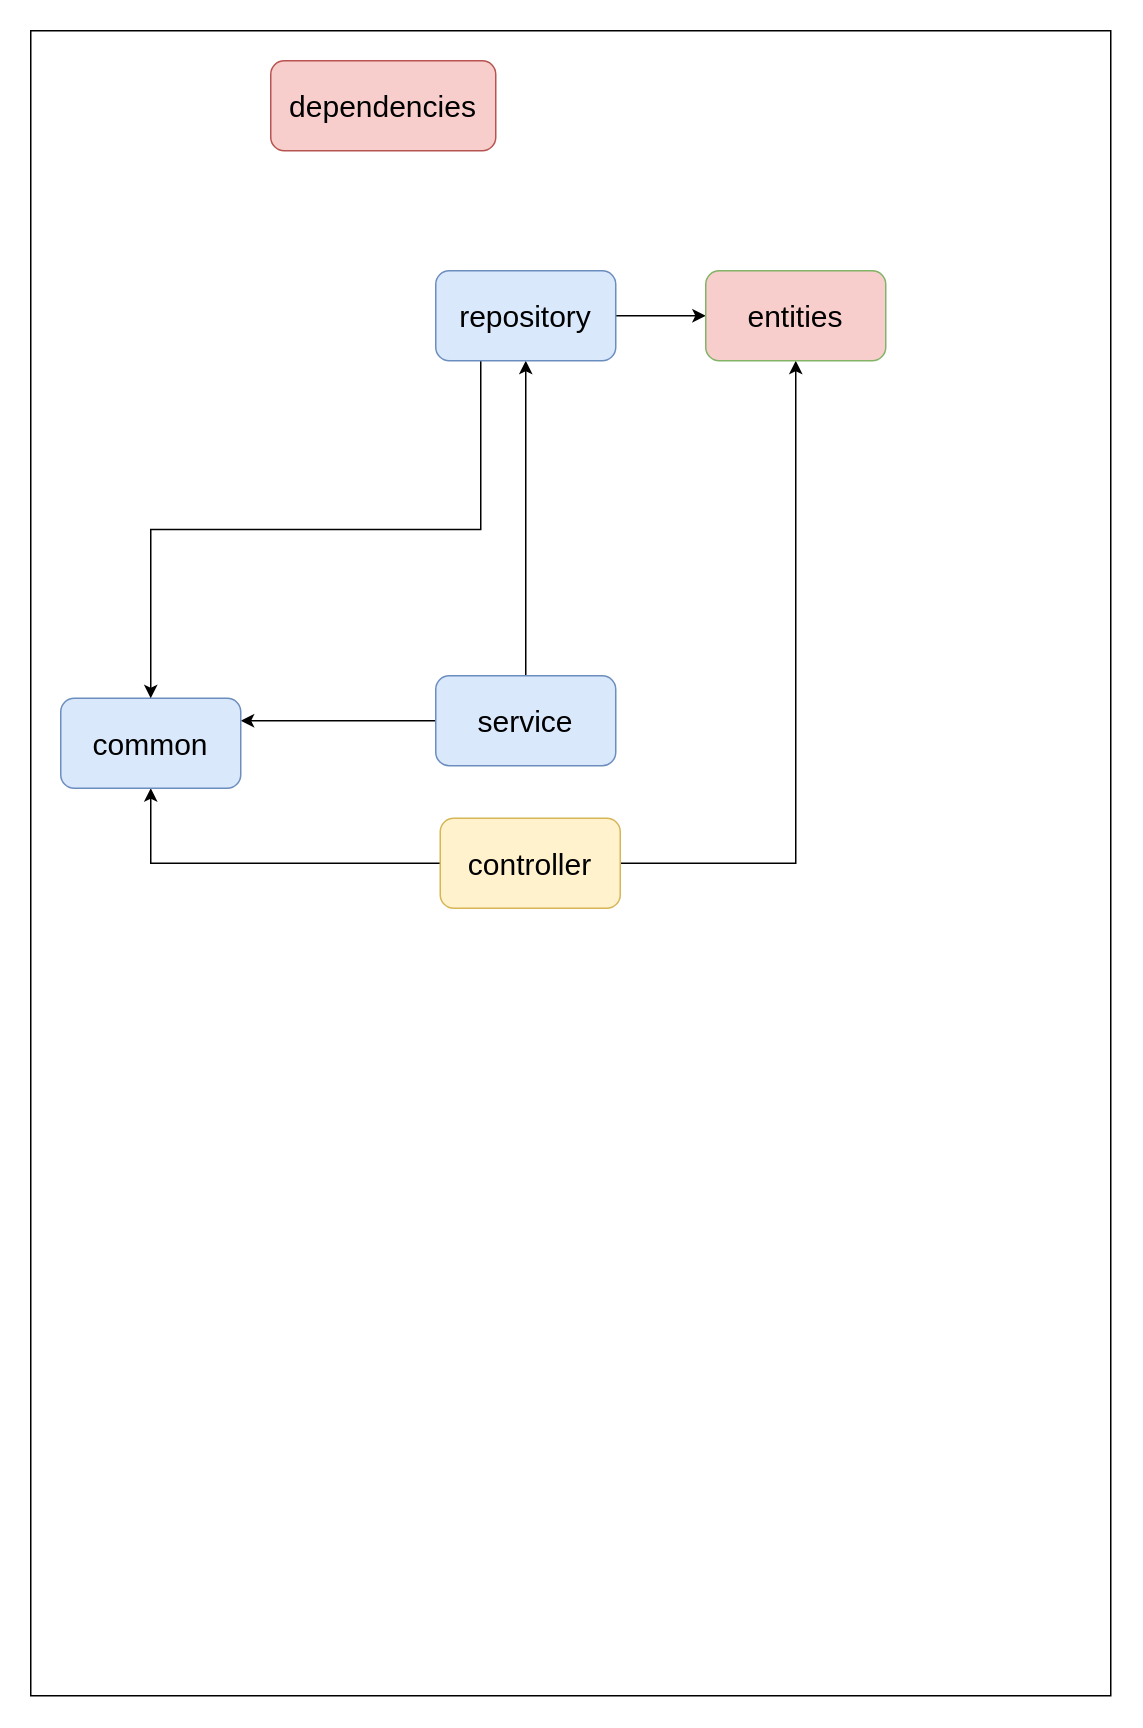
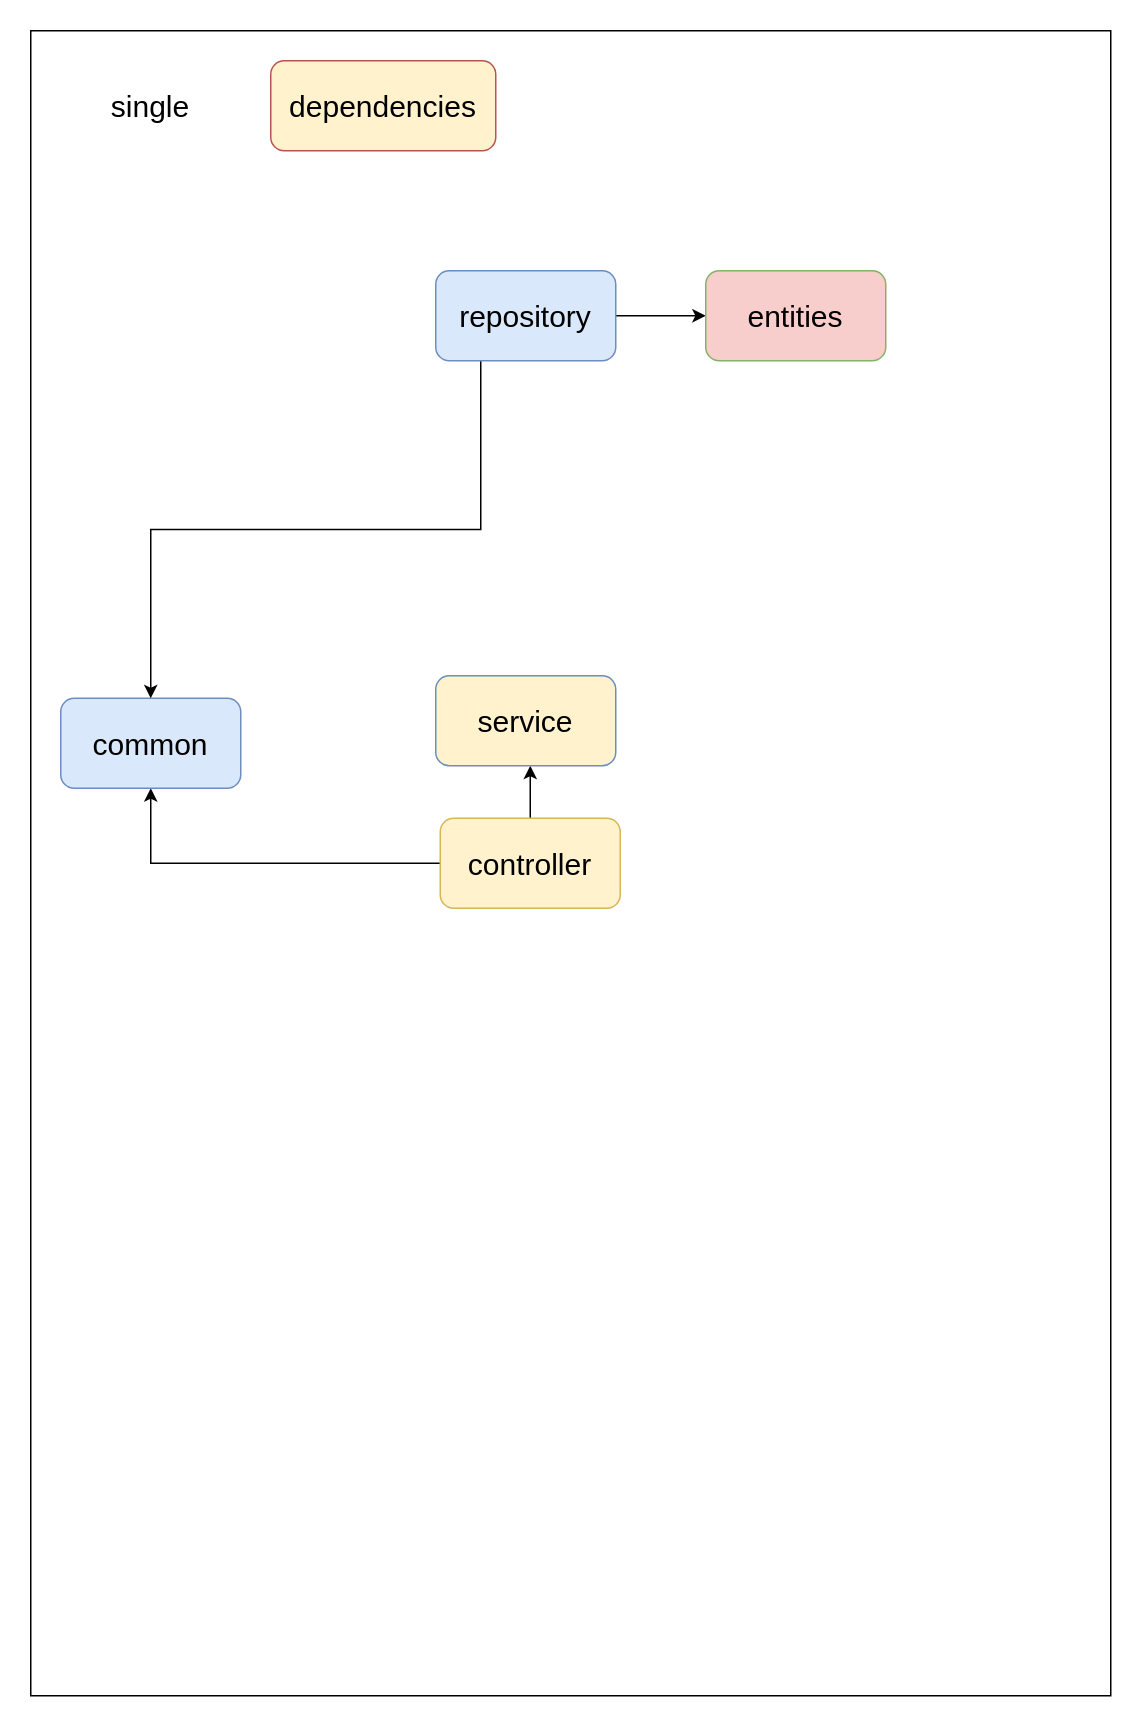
node "single": added
node "dependencies": fillcolor #f8cecc -> #fff2cc
edge "service" -> "repository": removed
edge "controller" -> "entities": removed
edge "service" -> "common": removed
node "service": fillcolor #dae8fc -> #fff2cc
edge "controller" -> "service": added
